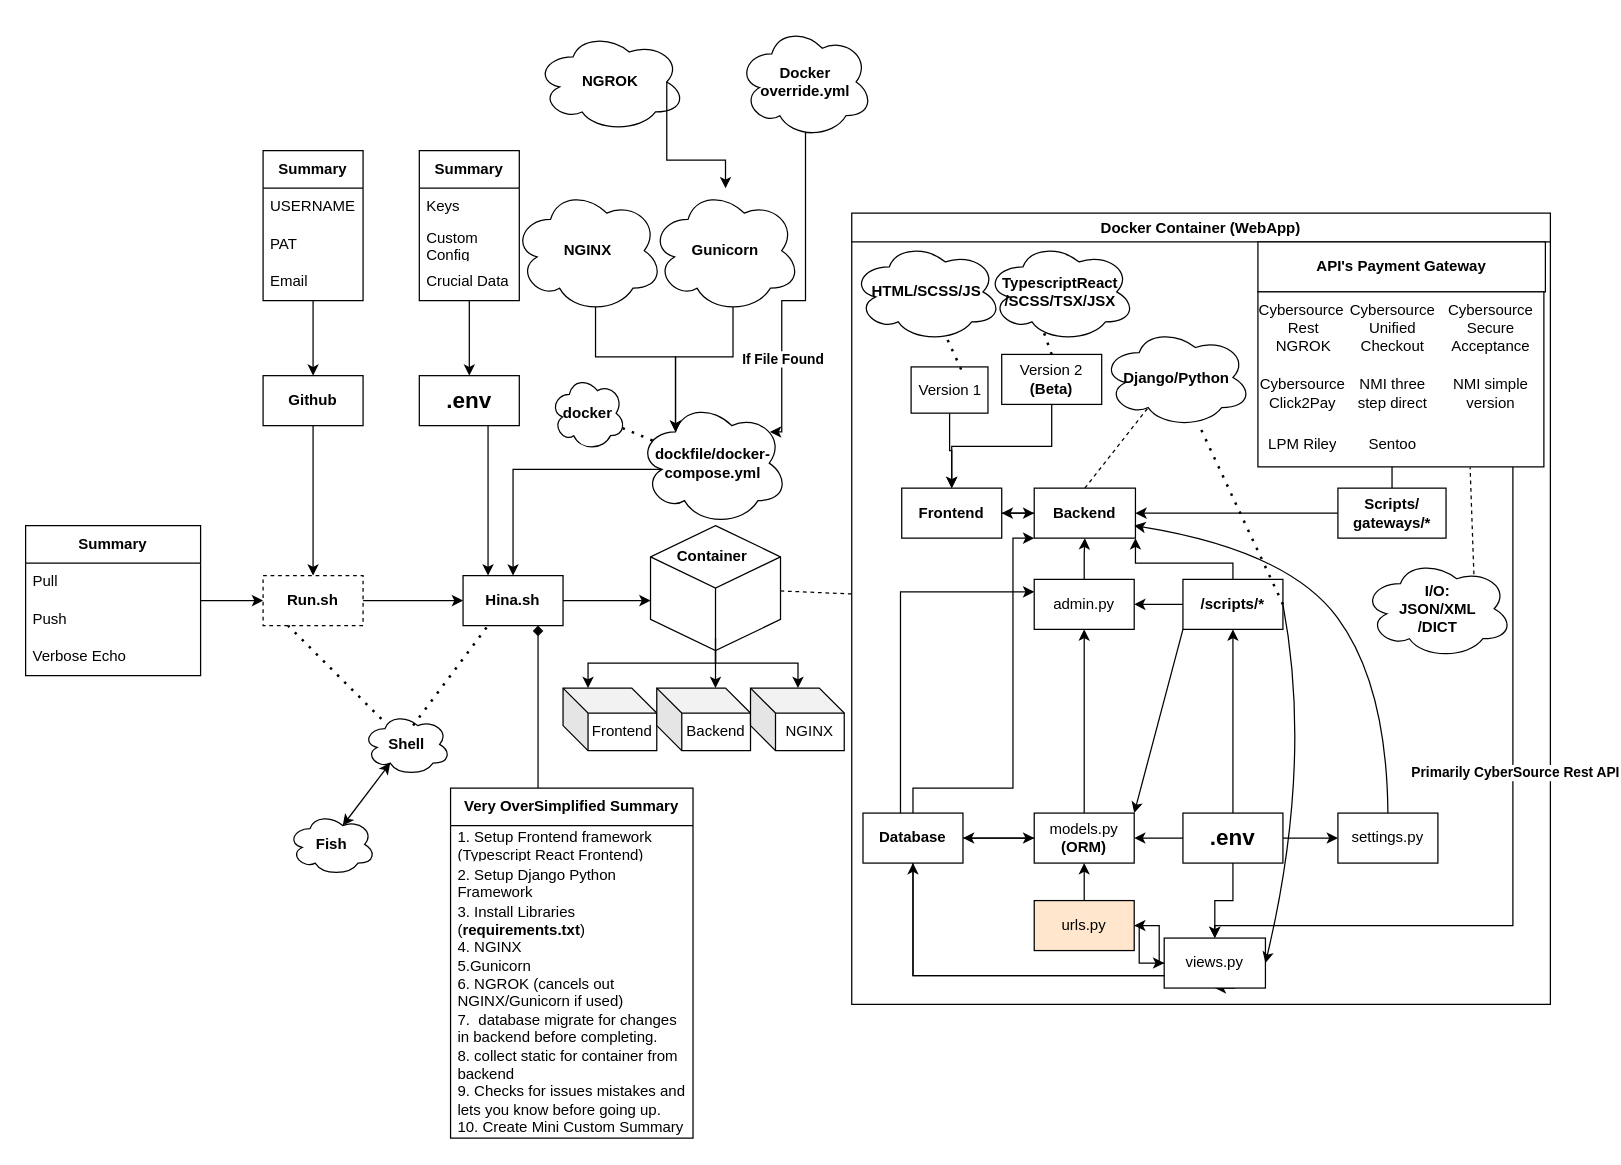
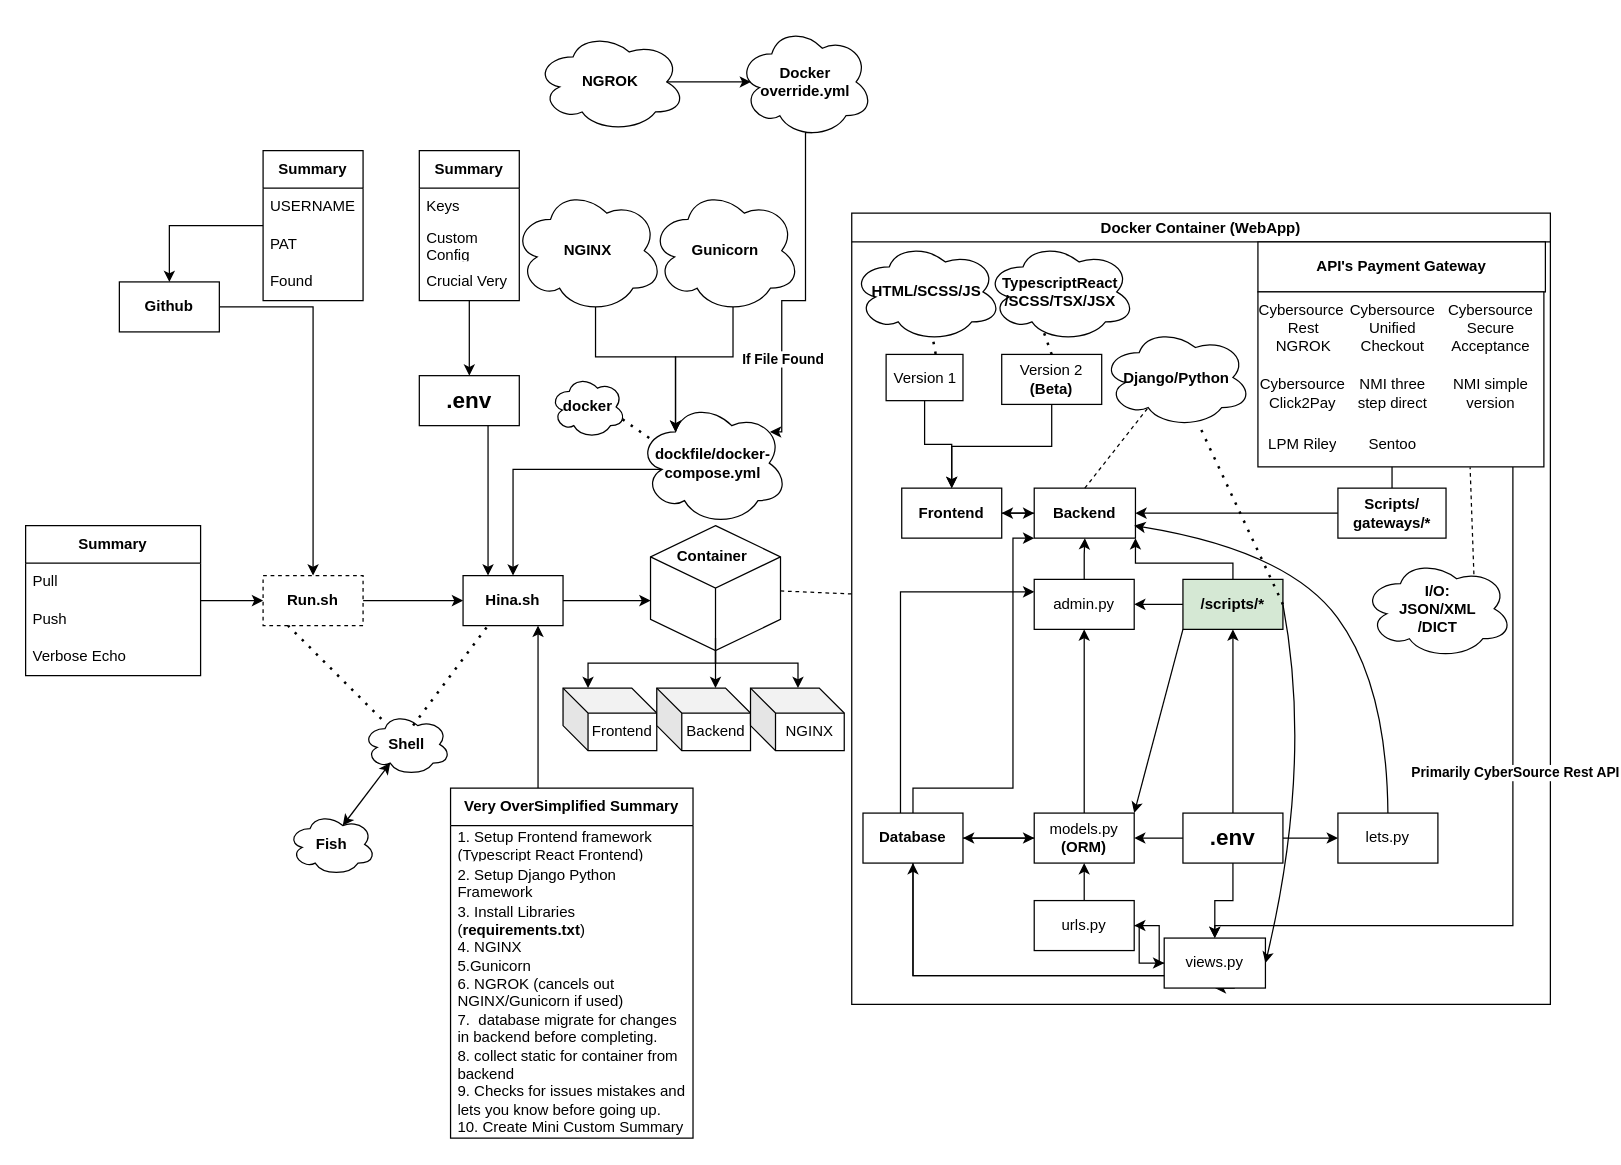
edge "NGROK" -> "Gunicorn": now "NGROK" -> "Docker override.yml"
node "Email": label "Email" -> "Found"
node "Crucial Data": label "Crucial Data" -> "Crucial Very"
node "Version 1": moved (950, 390) -> (925, 378)
node "Github": moved (313, 401) -> (169, 307)
node "docker": size 75x75 -> 75x63
node "/scripts/*": fillcolor #ffffff -> #d5e8d4
edge "Very OverSimplified Summary" -> "Hina.sh": arrowhead diamond -> classic
node "settings.py": label "settings.py" -> "lets.py"
node "urls.py": fillcolor #ffe6cc -> #ffffff
